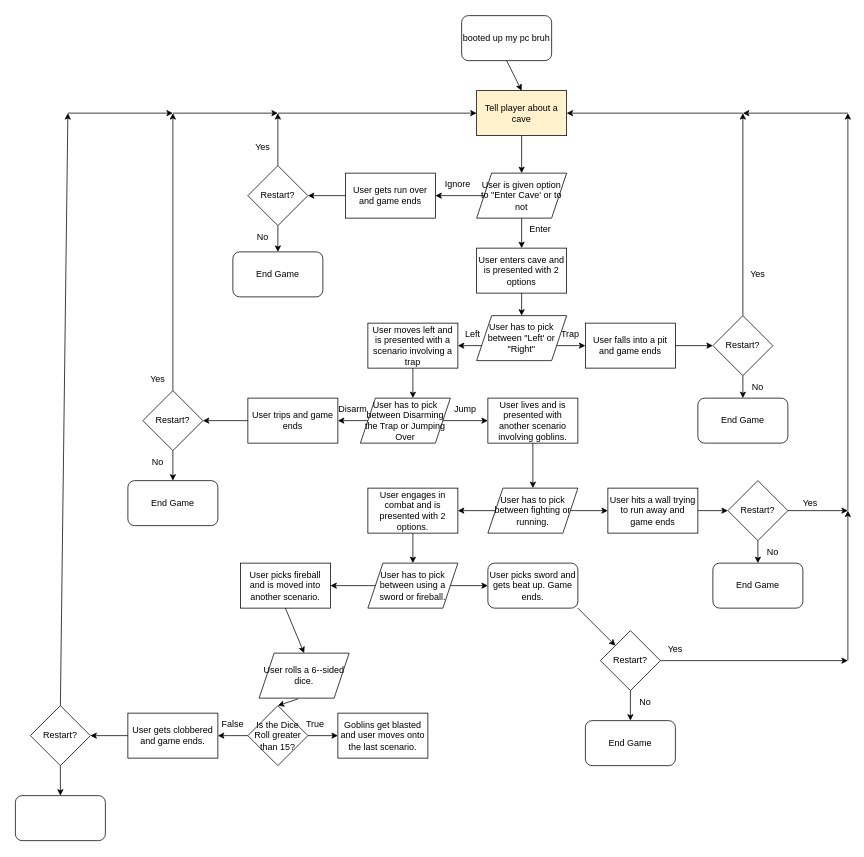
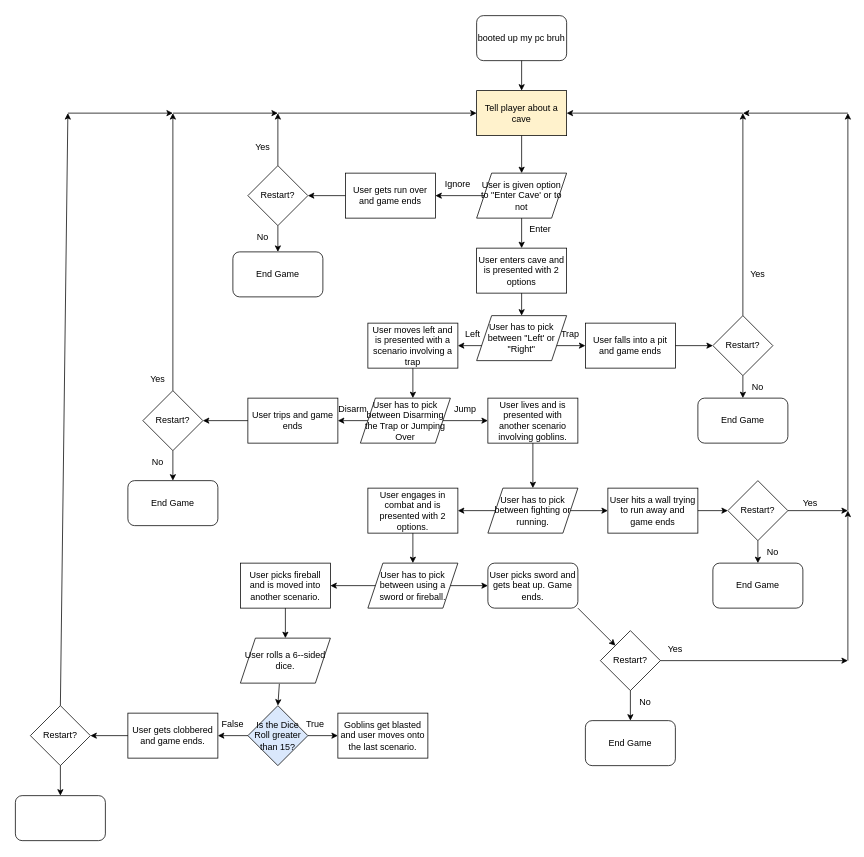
node "booted up my pc bruh": moved (507, 38) -> (522, 38)
node "User rolls a 6--sided dice.": moved (304, 675) -> (285, 660)
node "Is the Dice Roll greater than 15?": fillcolor #ffffff -> #dae8fc
